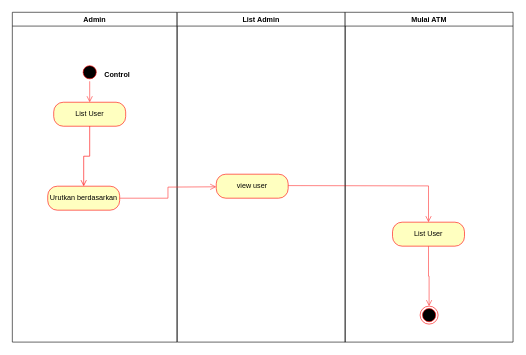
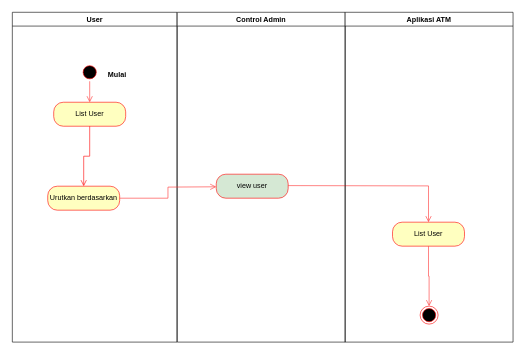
node "Admin": label "Admin" -> "User"
node "List Admin": label "List Admin" -> "Control Admin"
node "Mulai ATM": label "Mulai ATM" -> "Aplikasi ATM"
node "Control": label "Control" -> "Mulai"
node "view user": fillcolor #ffffc0 -> #d5e8d4
